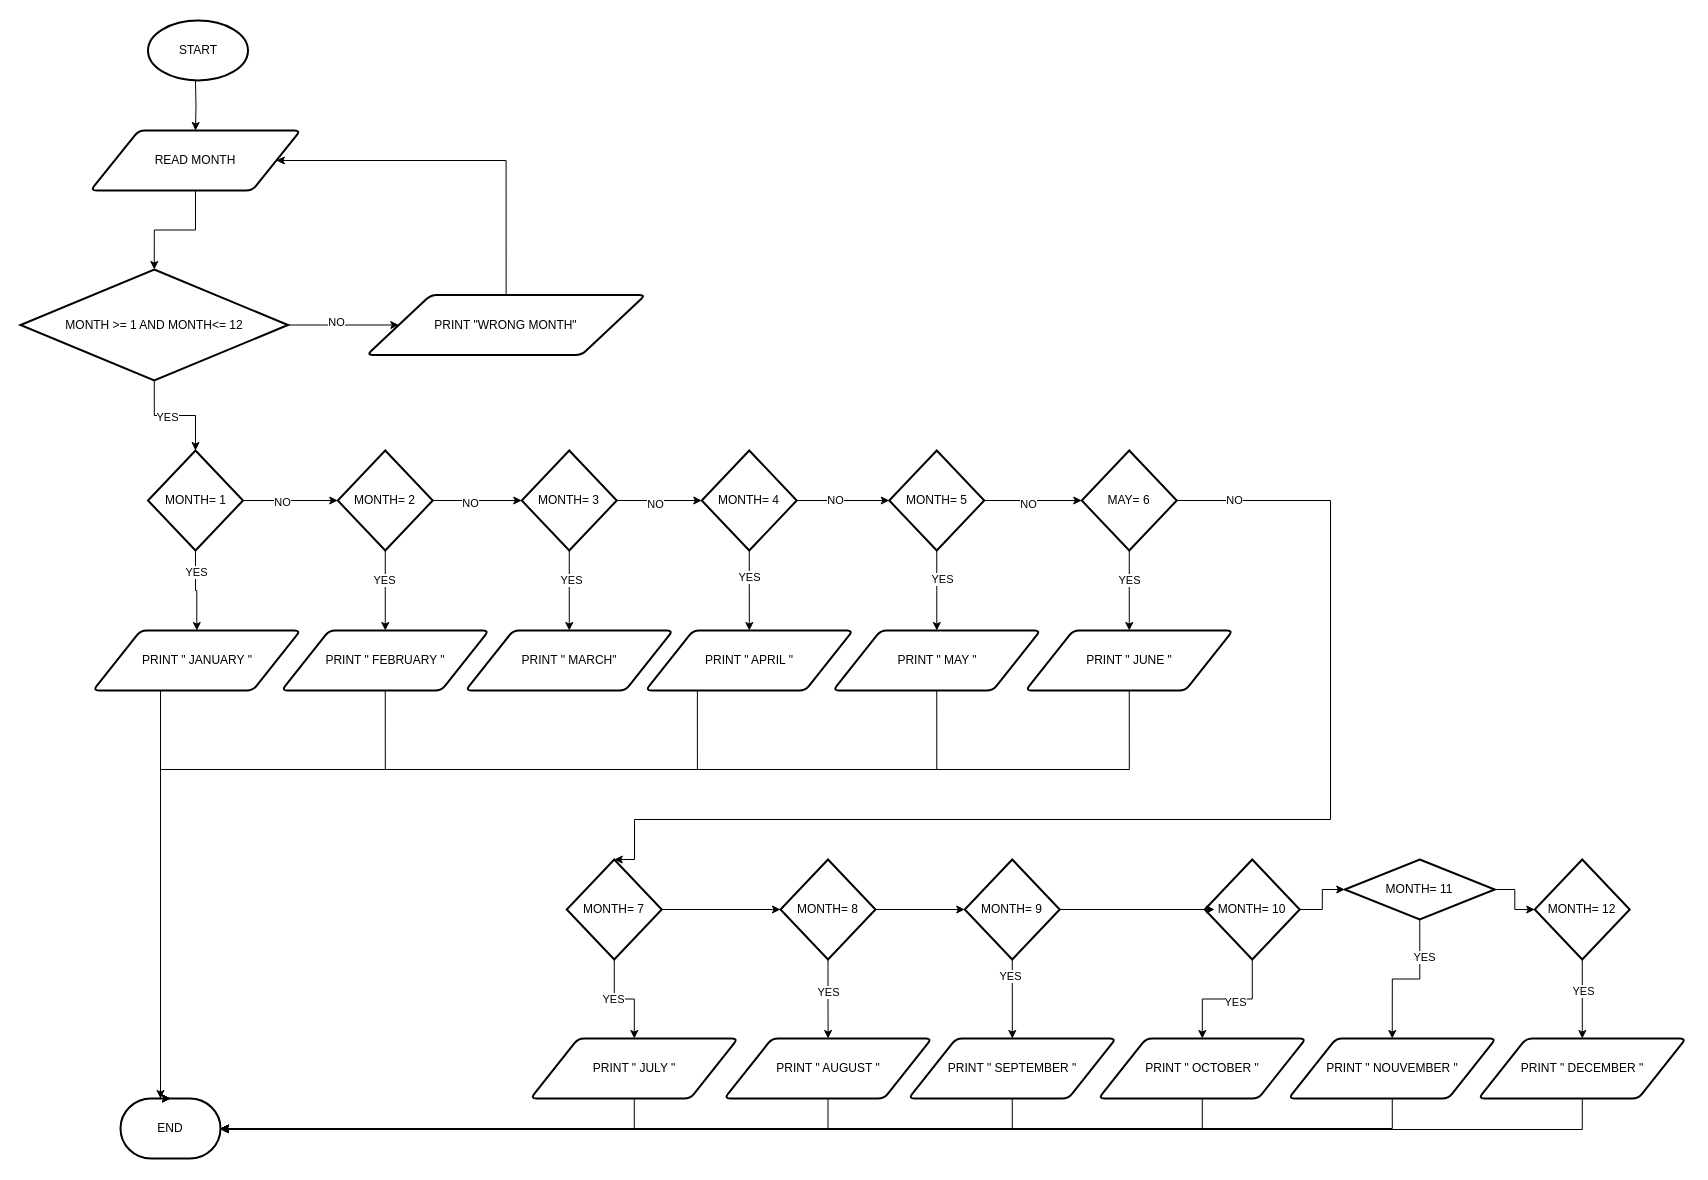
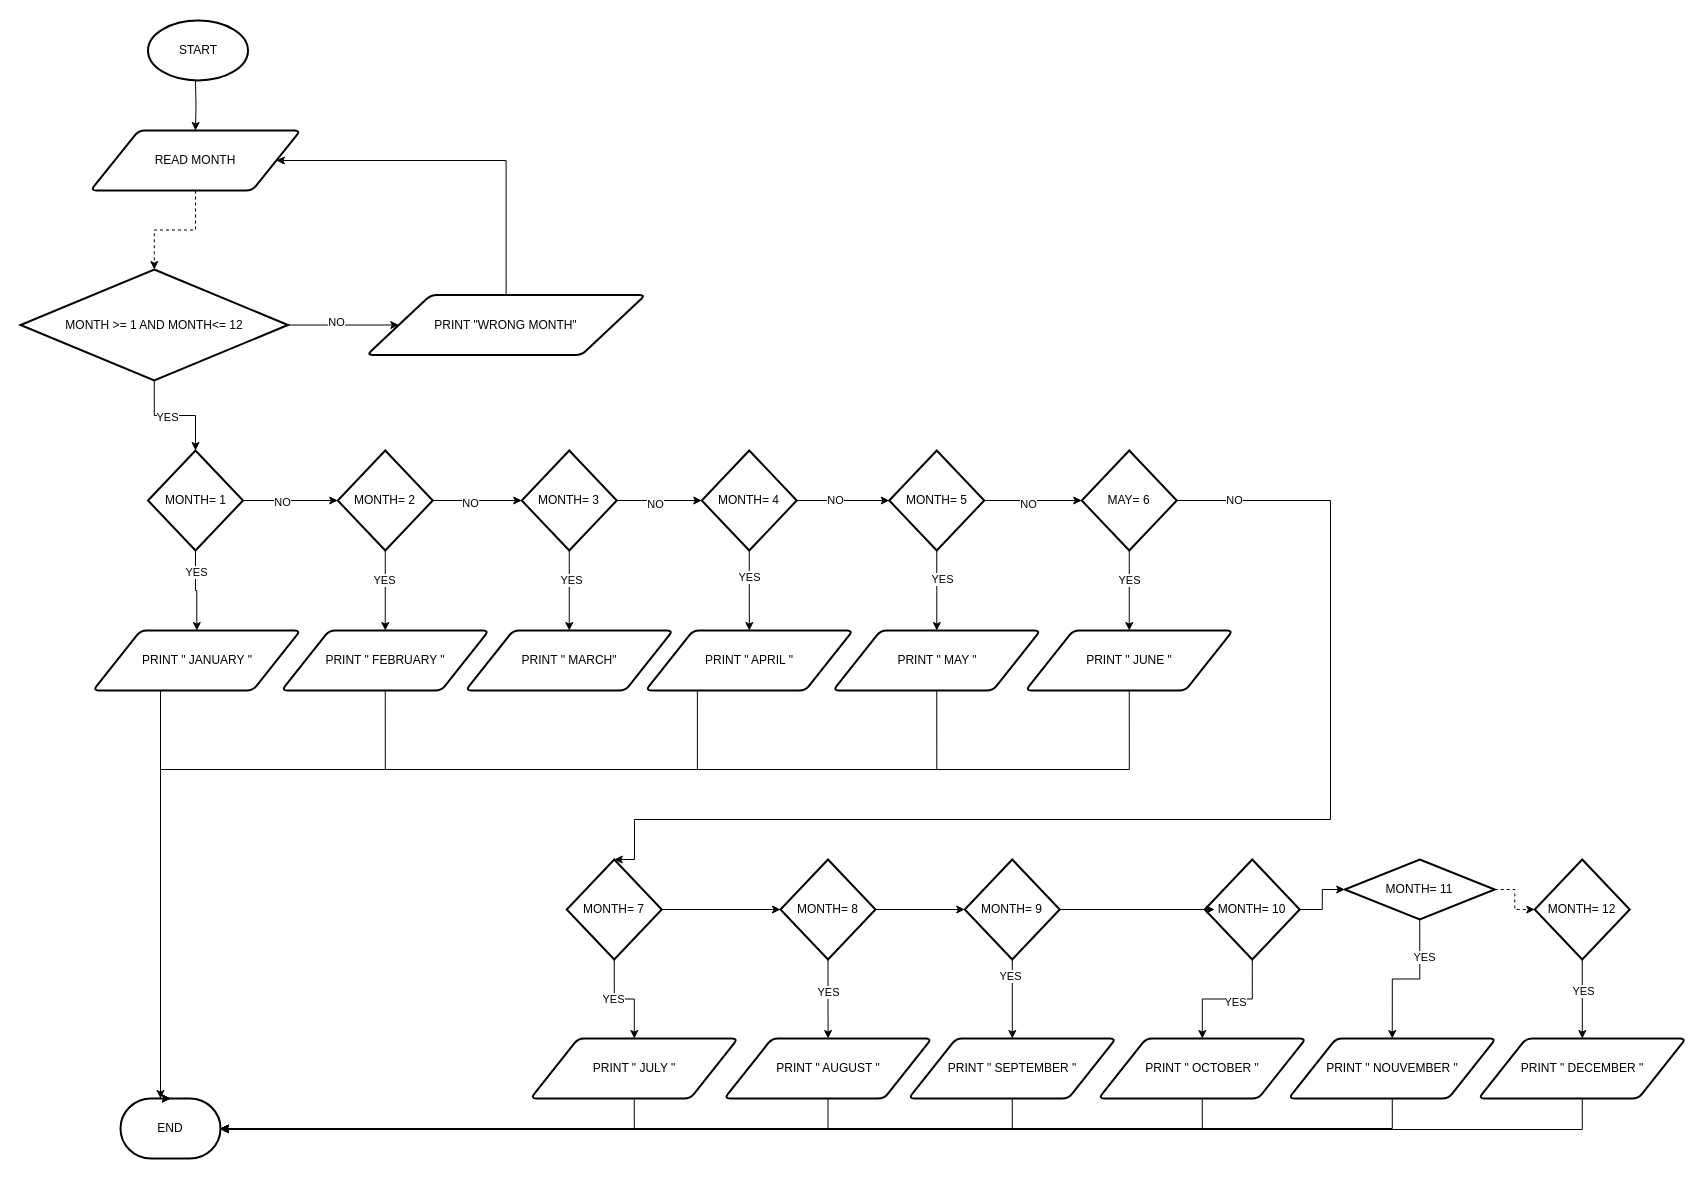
edge "READ MONTH" -> "MONTH >= 1 AND MONTH<= 12": style solid -> dashed
edge "MONTH= 11" -> "MONTH= 12": style solid -> dashed
